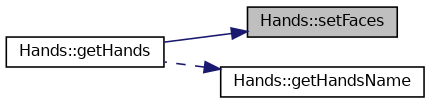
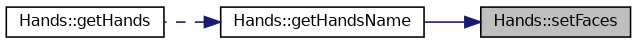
edge "Hands::getHands" -> "Hands::setFaces": now "Hands::getHandsName" -> "Hands::setFaces"
